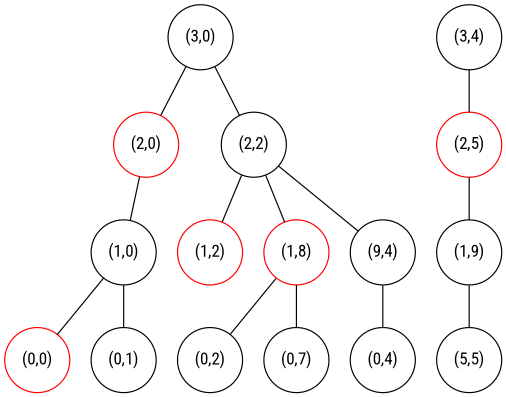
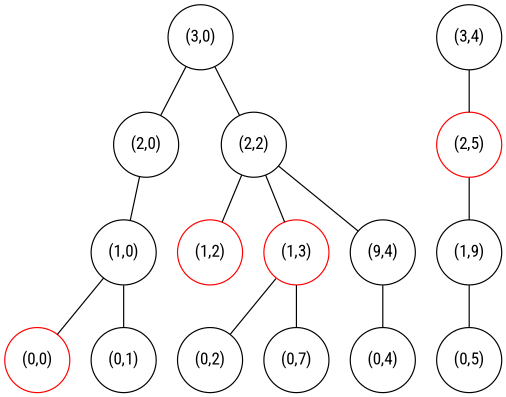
node "(2,0)": color red -> black
node "(1,8)": label "(1,8)" -> "(1,3)"
node "(5,5)": label "(5,5)" -> "(0,5)"
